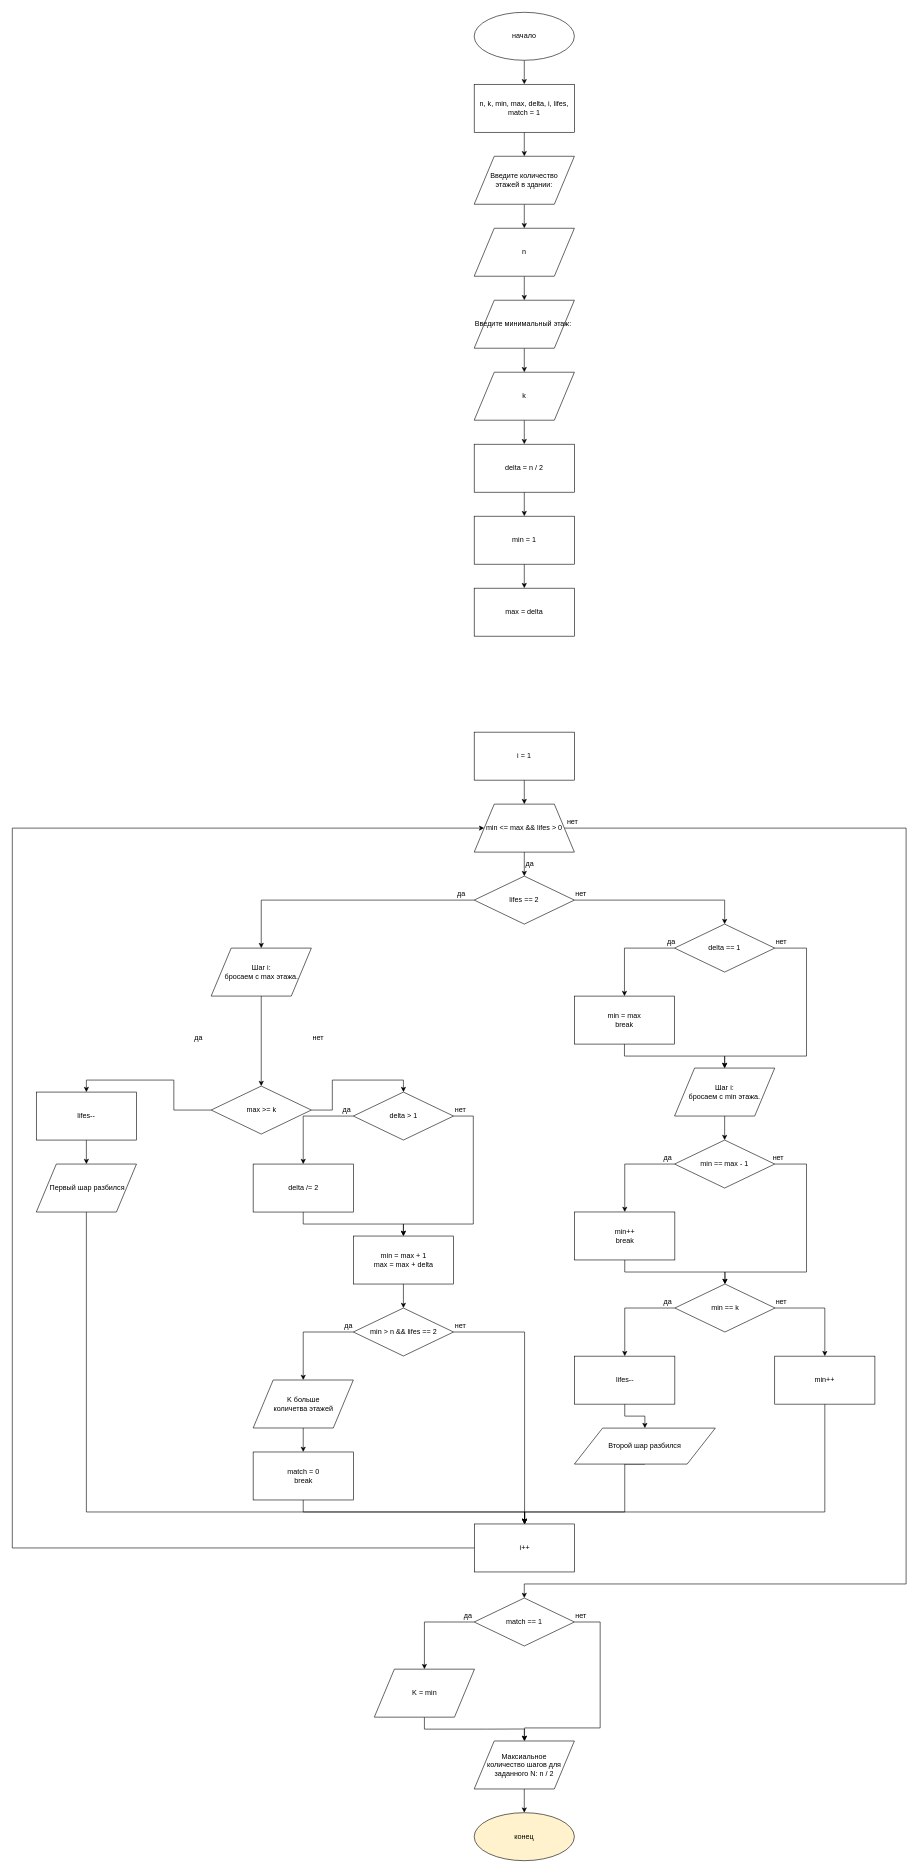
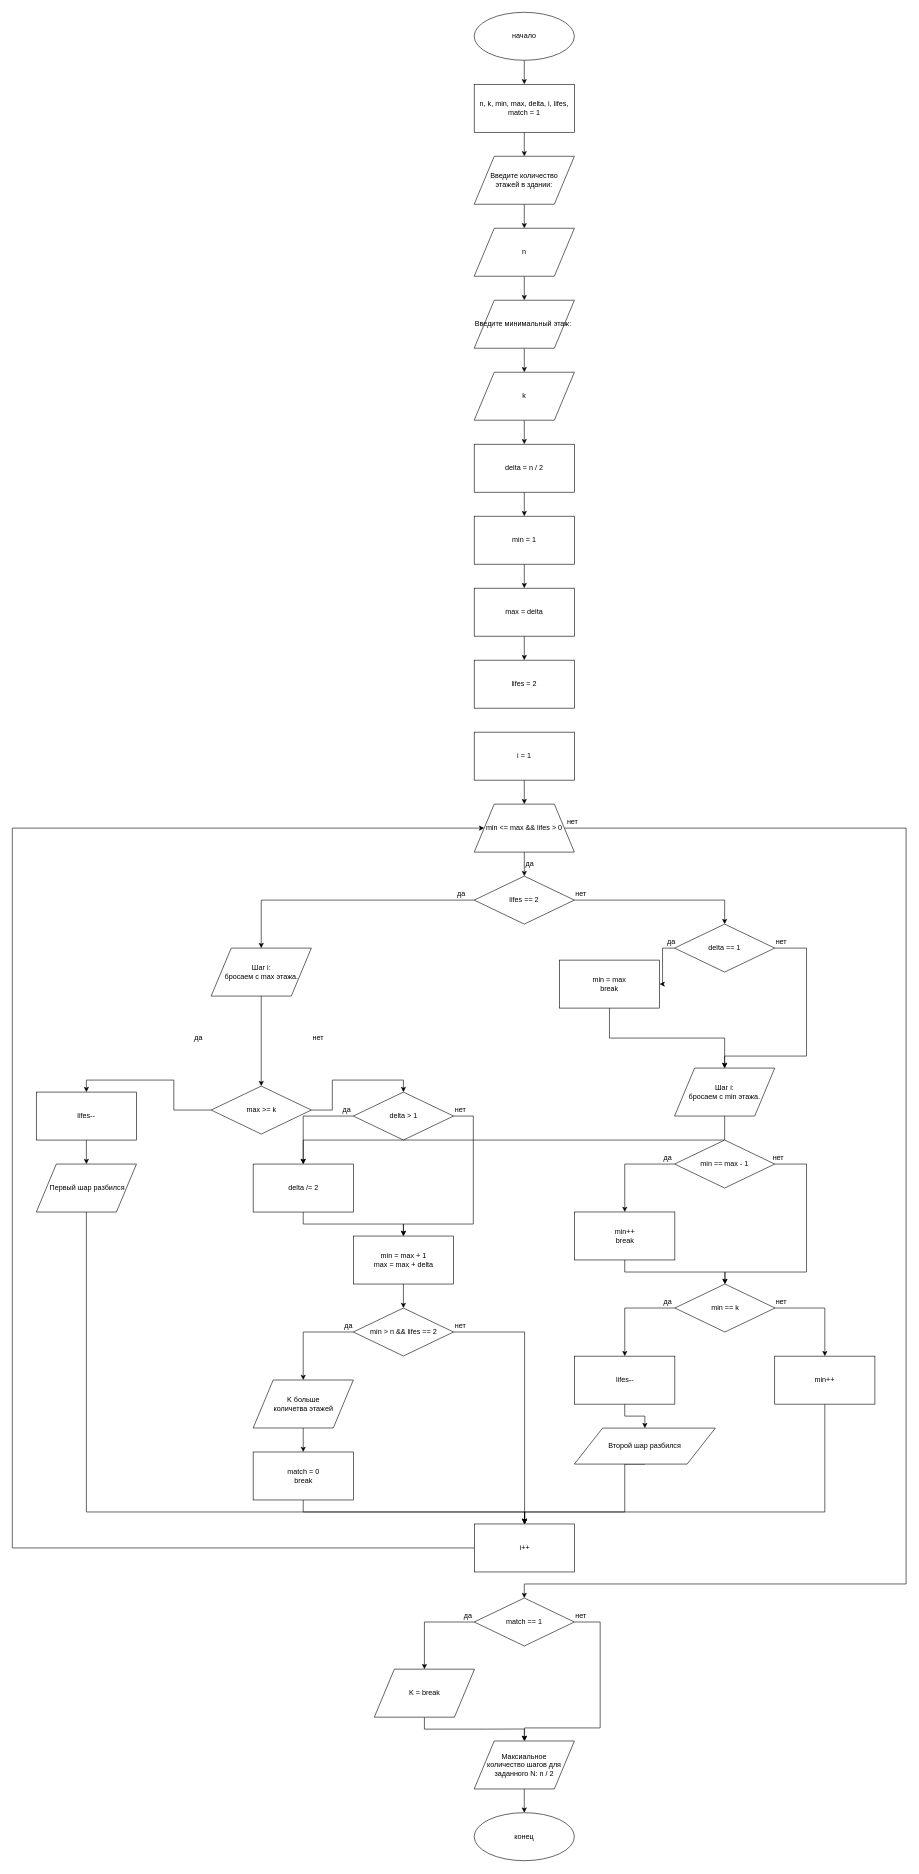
edge "max = delta" -> "lifes = 2": added
node "lifes = 2": added
node "min = max break": moved (625, 1020) -> (610, 984)
edge "Шаг i: бросаем с min этажа." -> "min == max - 1": now "Шаг i: бросаем с min этажа." -> "delta /= 2"
node "K = min": label "K = min" -> "K = break"
node "конец": fillcolor #fff2cc -> #ffffff
